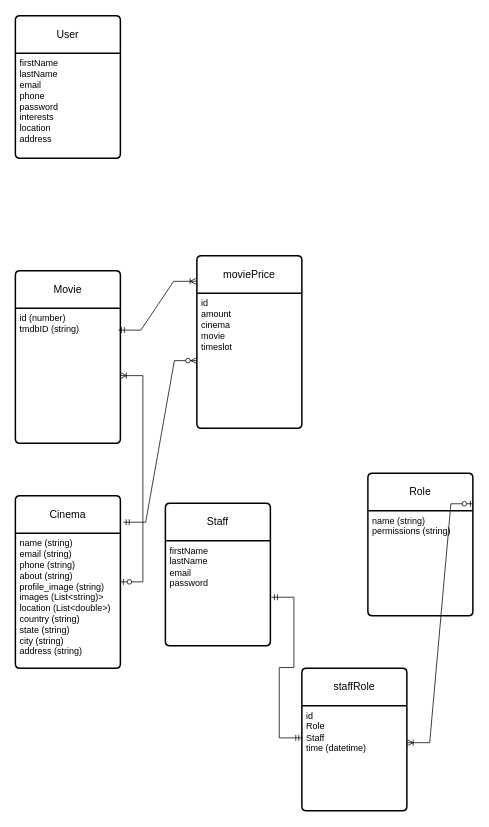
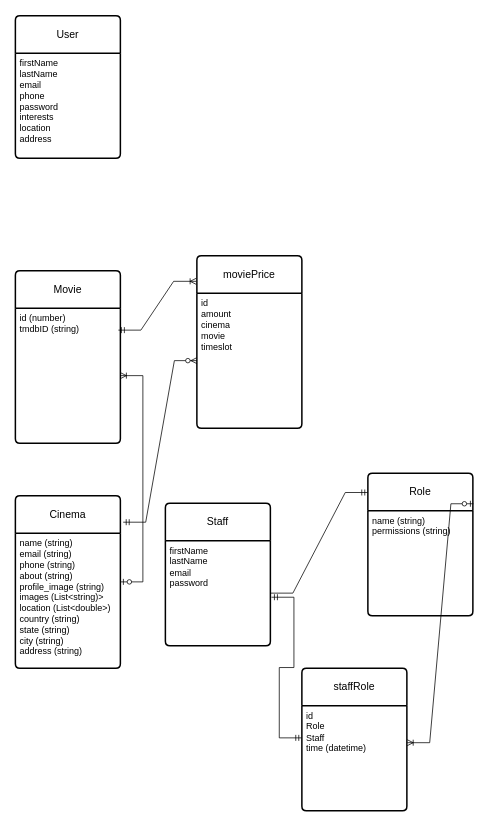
edge "firstName lastName email password" -> "Role": added
